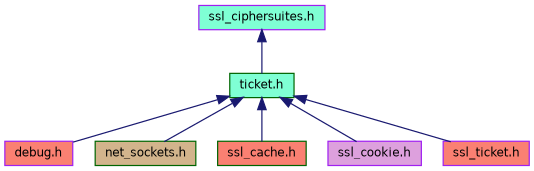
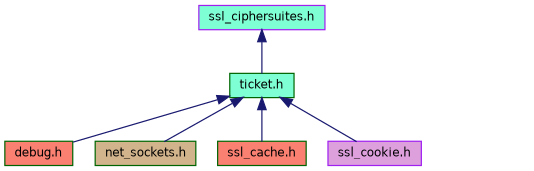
node "debug.h": color purple -> darkgreen
node "ssl_ticket.h": removed
